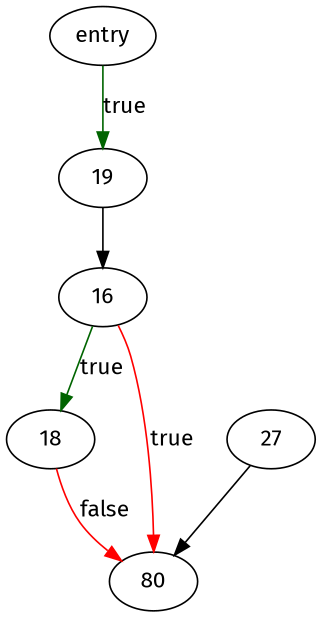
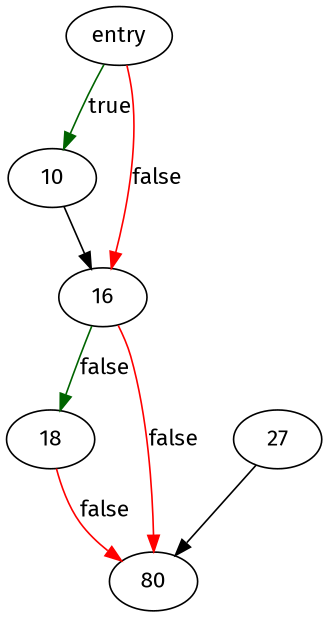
edge "entry" -> "16": added, label "false"
node "19": label "19" -> "10"
edge "16" -> "18": label "true" -> "false"
edge "16" -> "80": label "true" -> "false"
